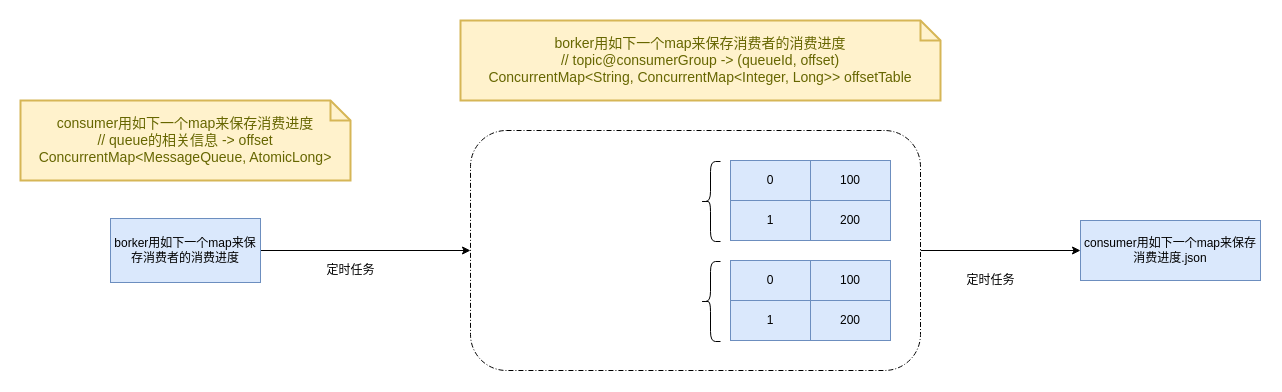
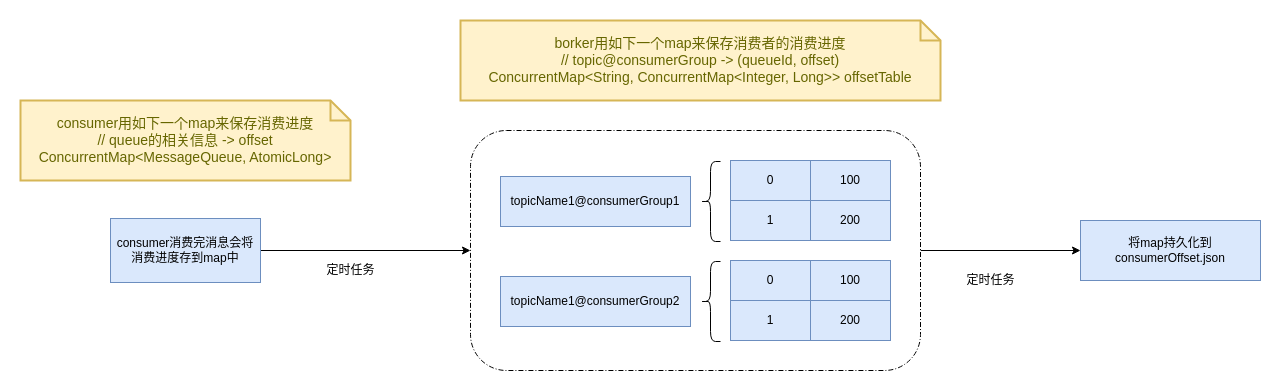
node "topicName1@consumerGroup1": added
node "borker用如下一个map来保存消费者的消费进度": label "borker用如下一个map来保存消费者的消费进度" -> "consumer消费完消息会将消费进度存到map中"
node "consumer用如下一个map来保存消费进度.json": label "consumer用如下一个map来保存消费进度.json" -> "将map持久化到consumerOffset.json"
node "topicName1@consumerGroup2": added
